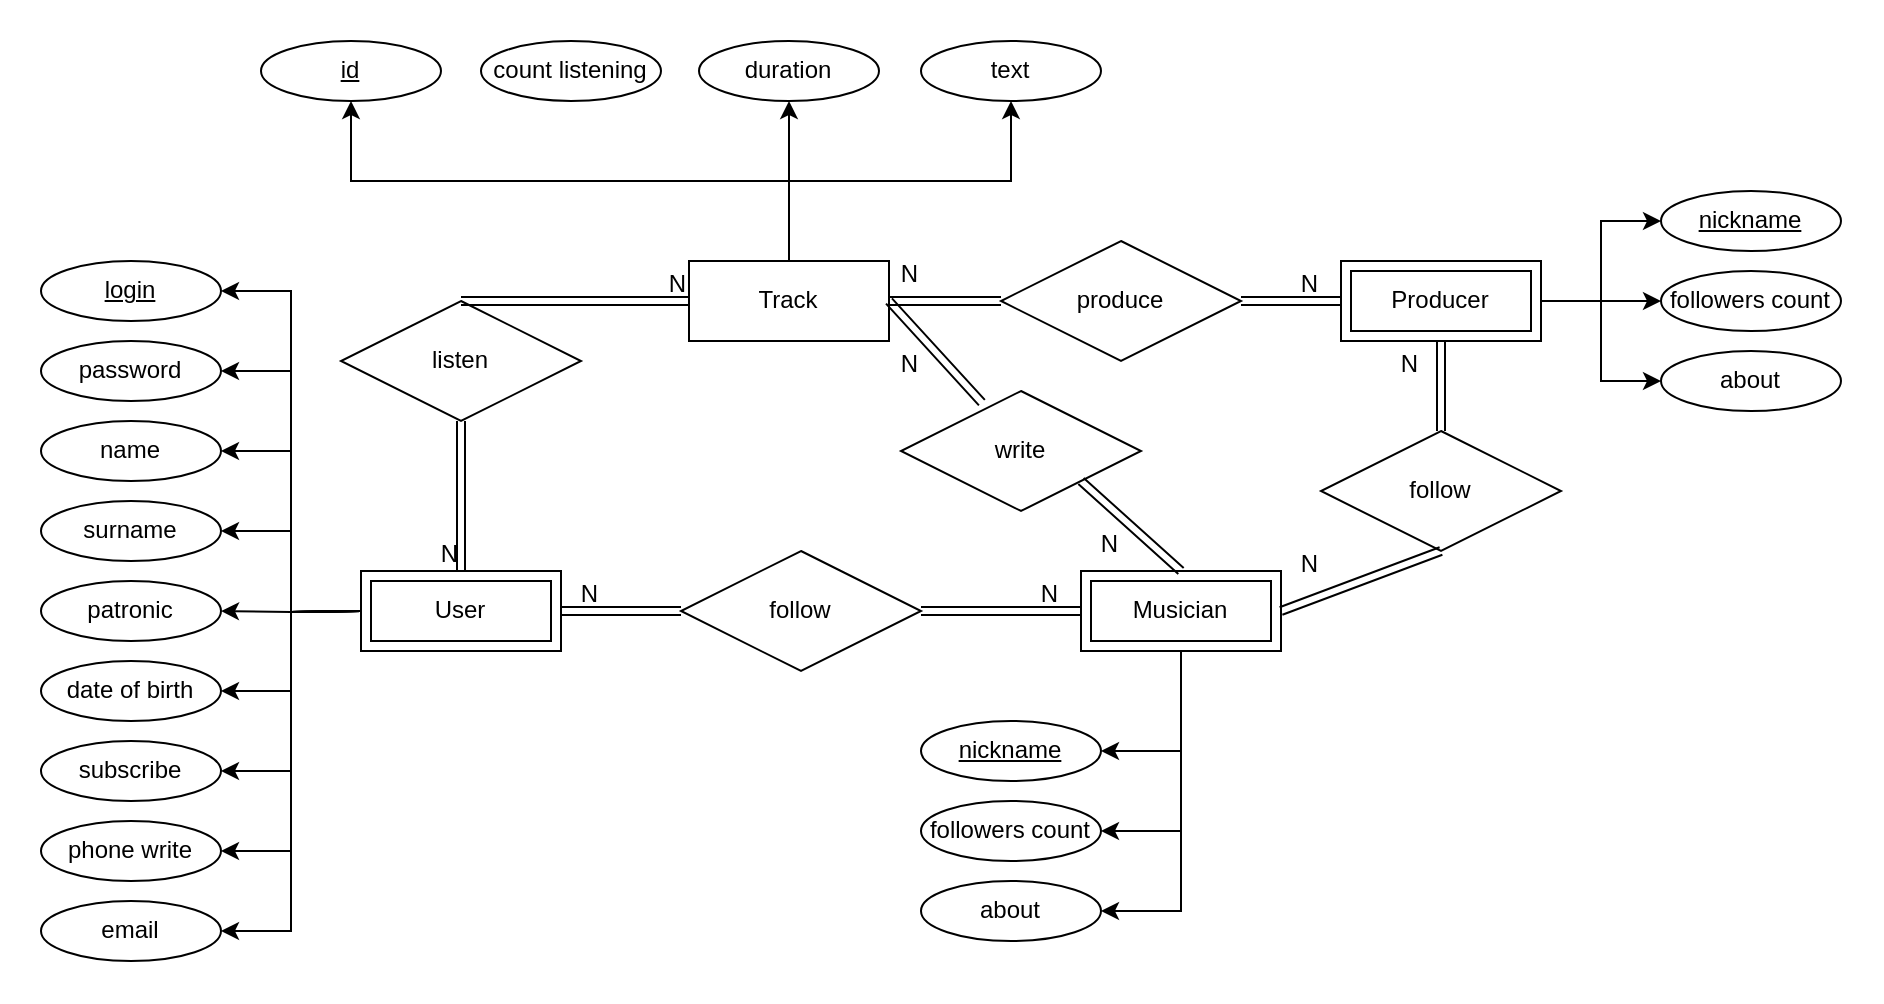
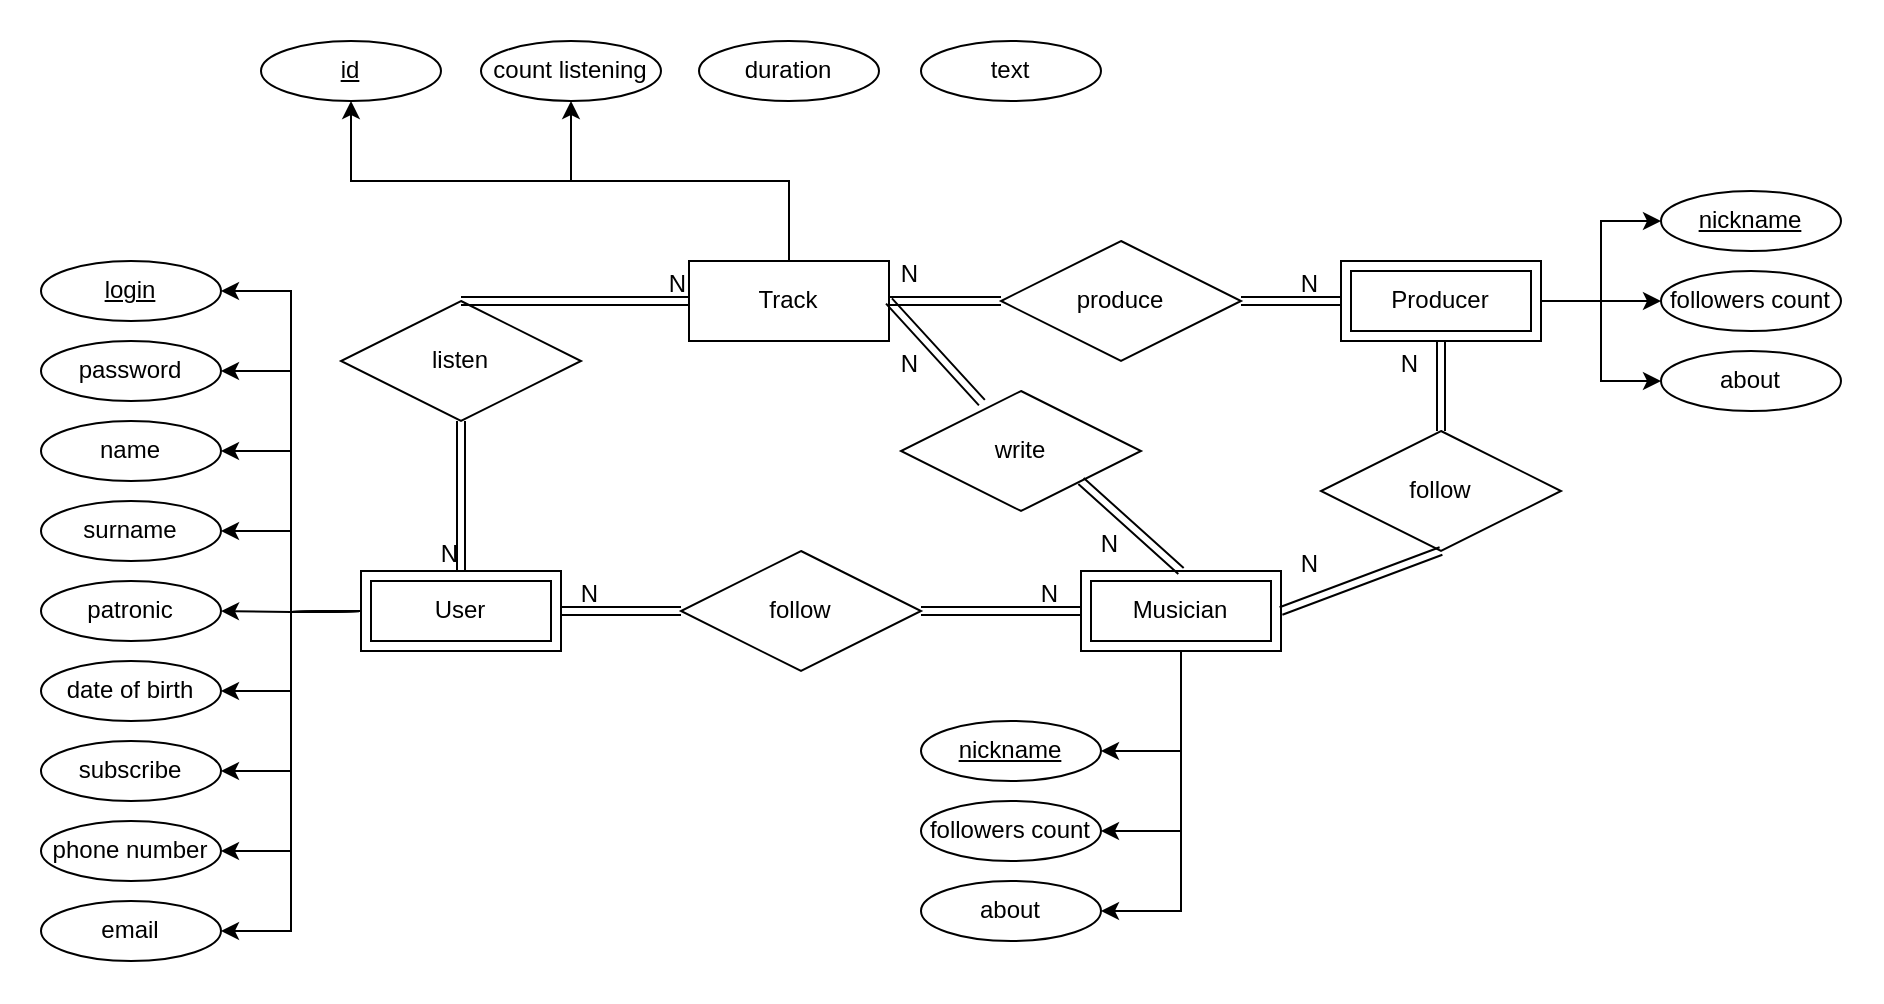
edge "Track" -> "count listening": added
edge "Track" -> "duration": removed
edge "Track" -> "text": removed
node "phone write": label "phone write" -> "phone number"
